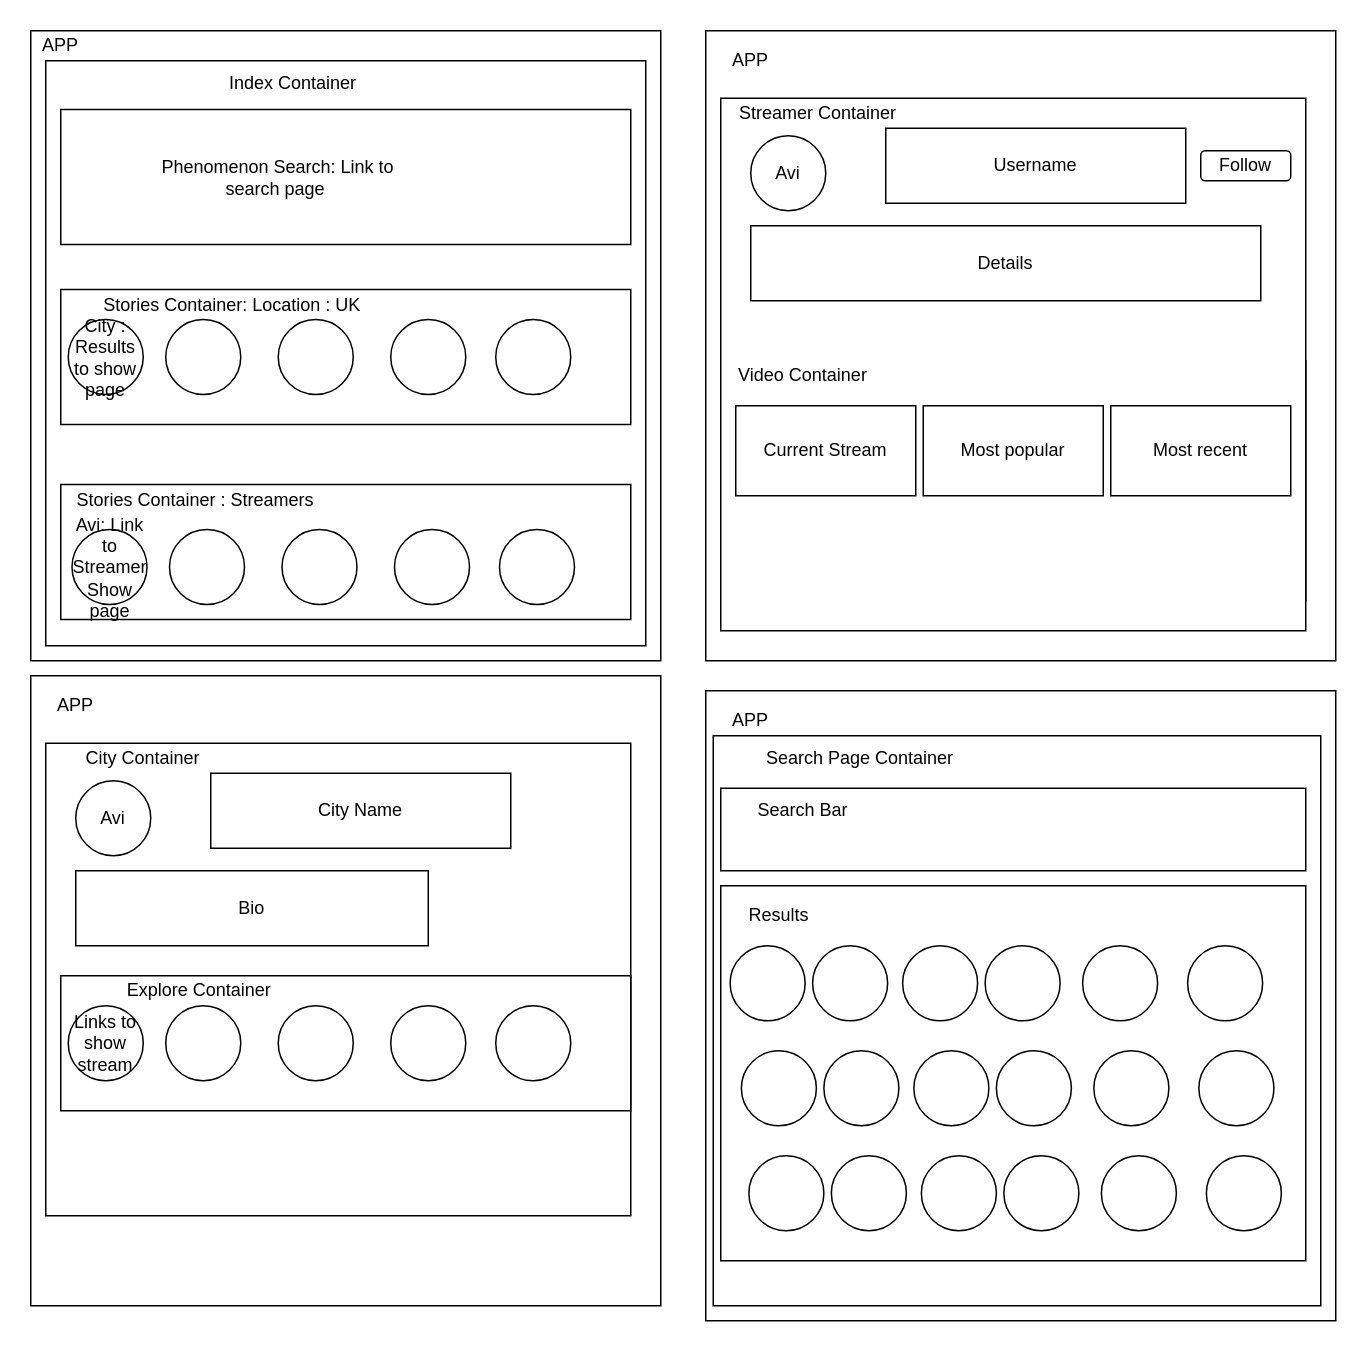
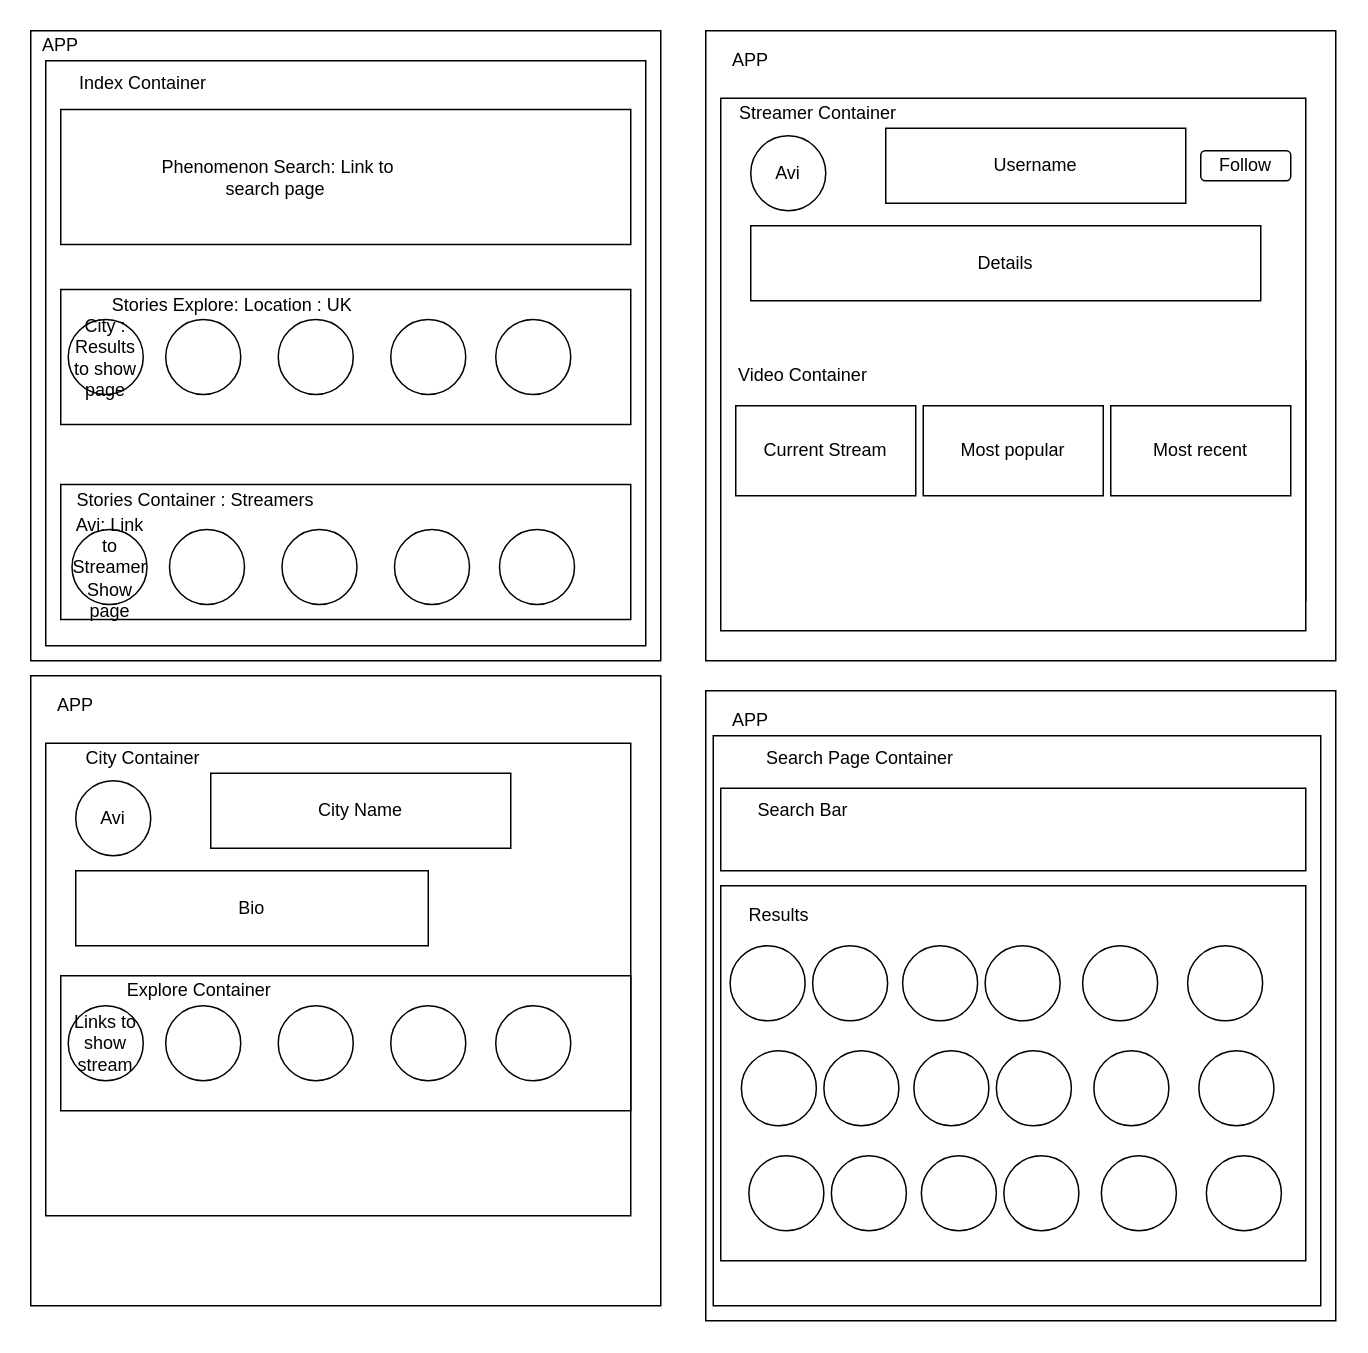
node "Index Container": moved (293, 83) -> (143, 83)
node "Stories Container: Location : UK": label "Stories Container: Location : UK" -> "Stories Explore: Location : UK"
